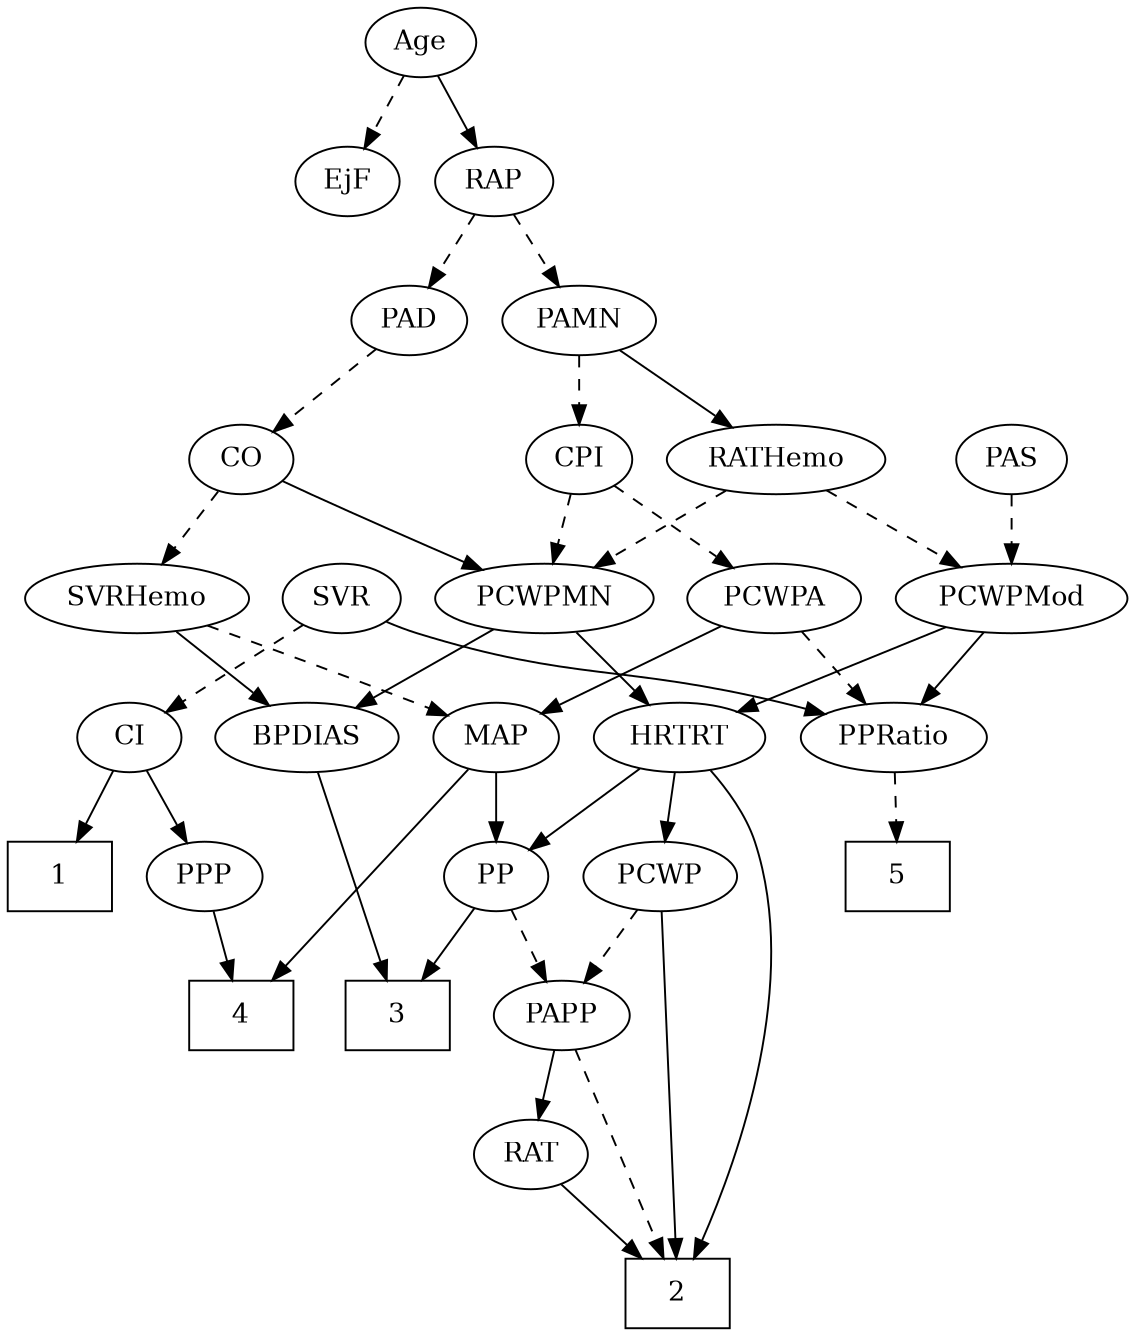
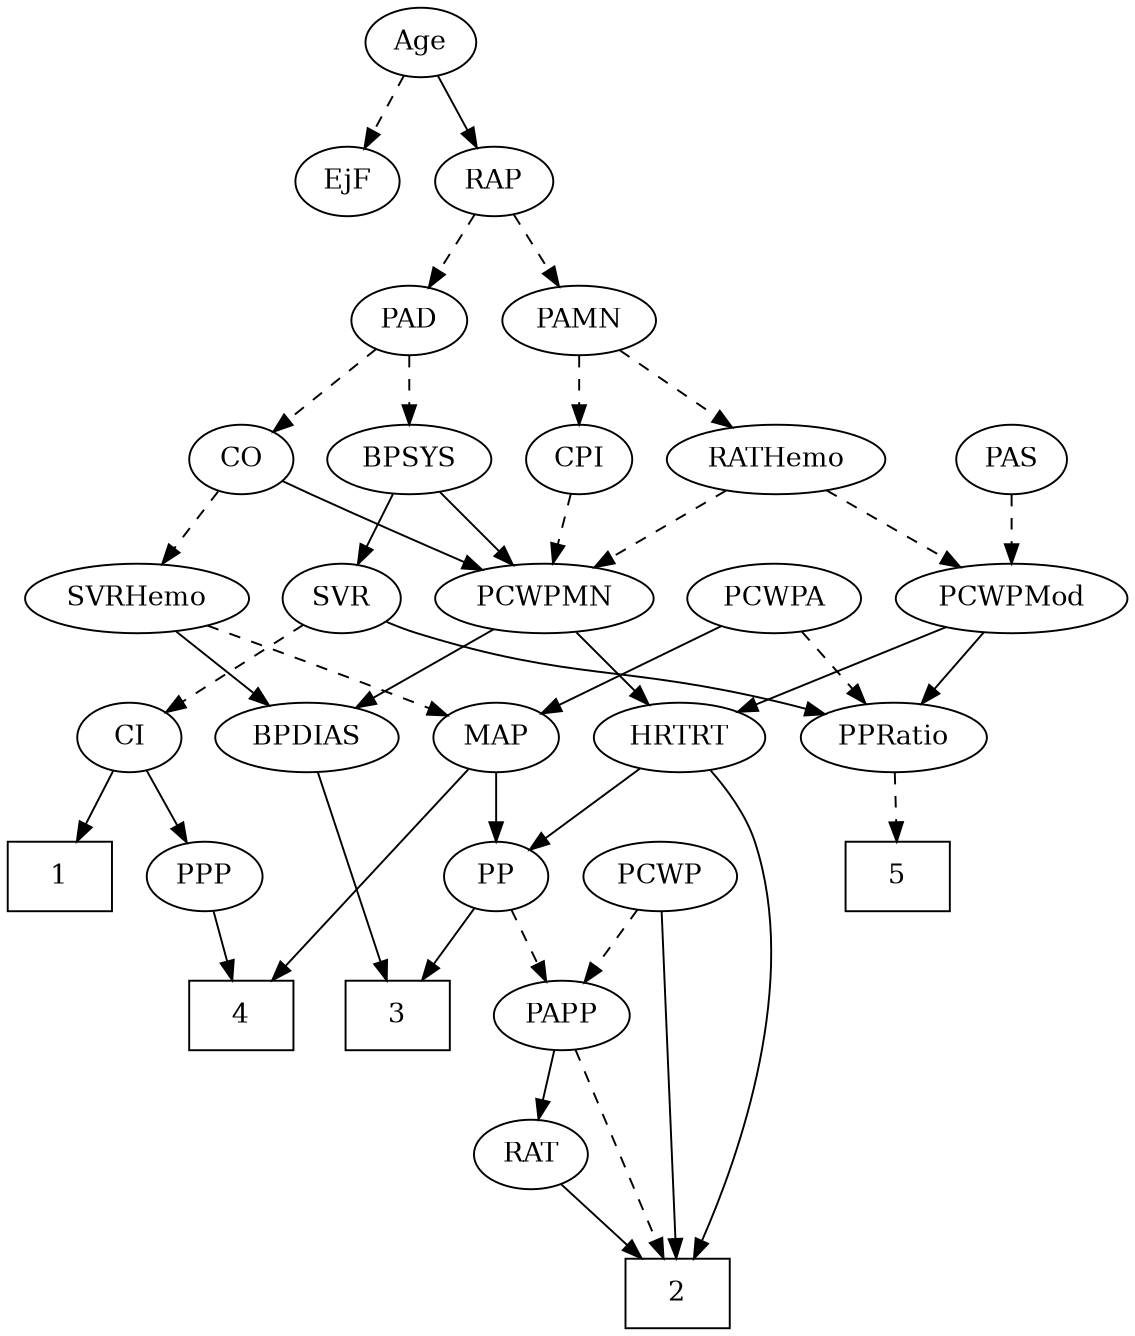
edge "PAMN" -> "RATHemo": style solid -> dashed
node "BPSYS": added
edge "CPI" -> "PCWPA": removed
edge "HRTRT" -> "PCWP": removed
